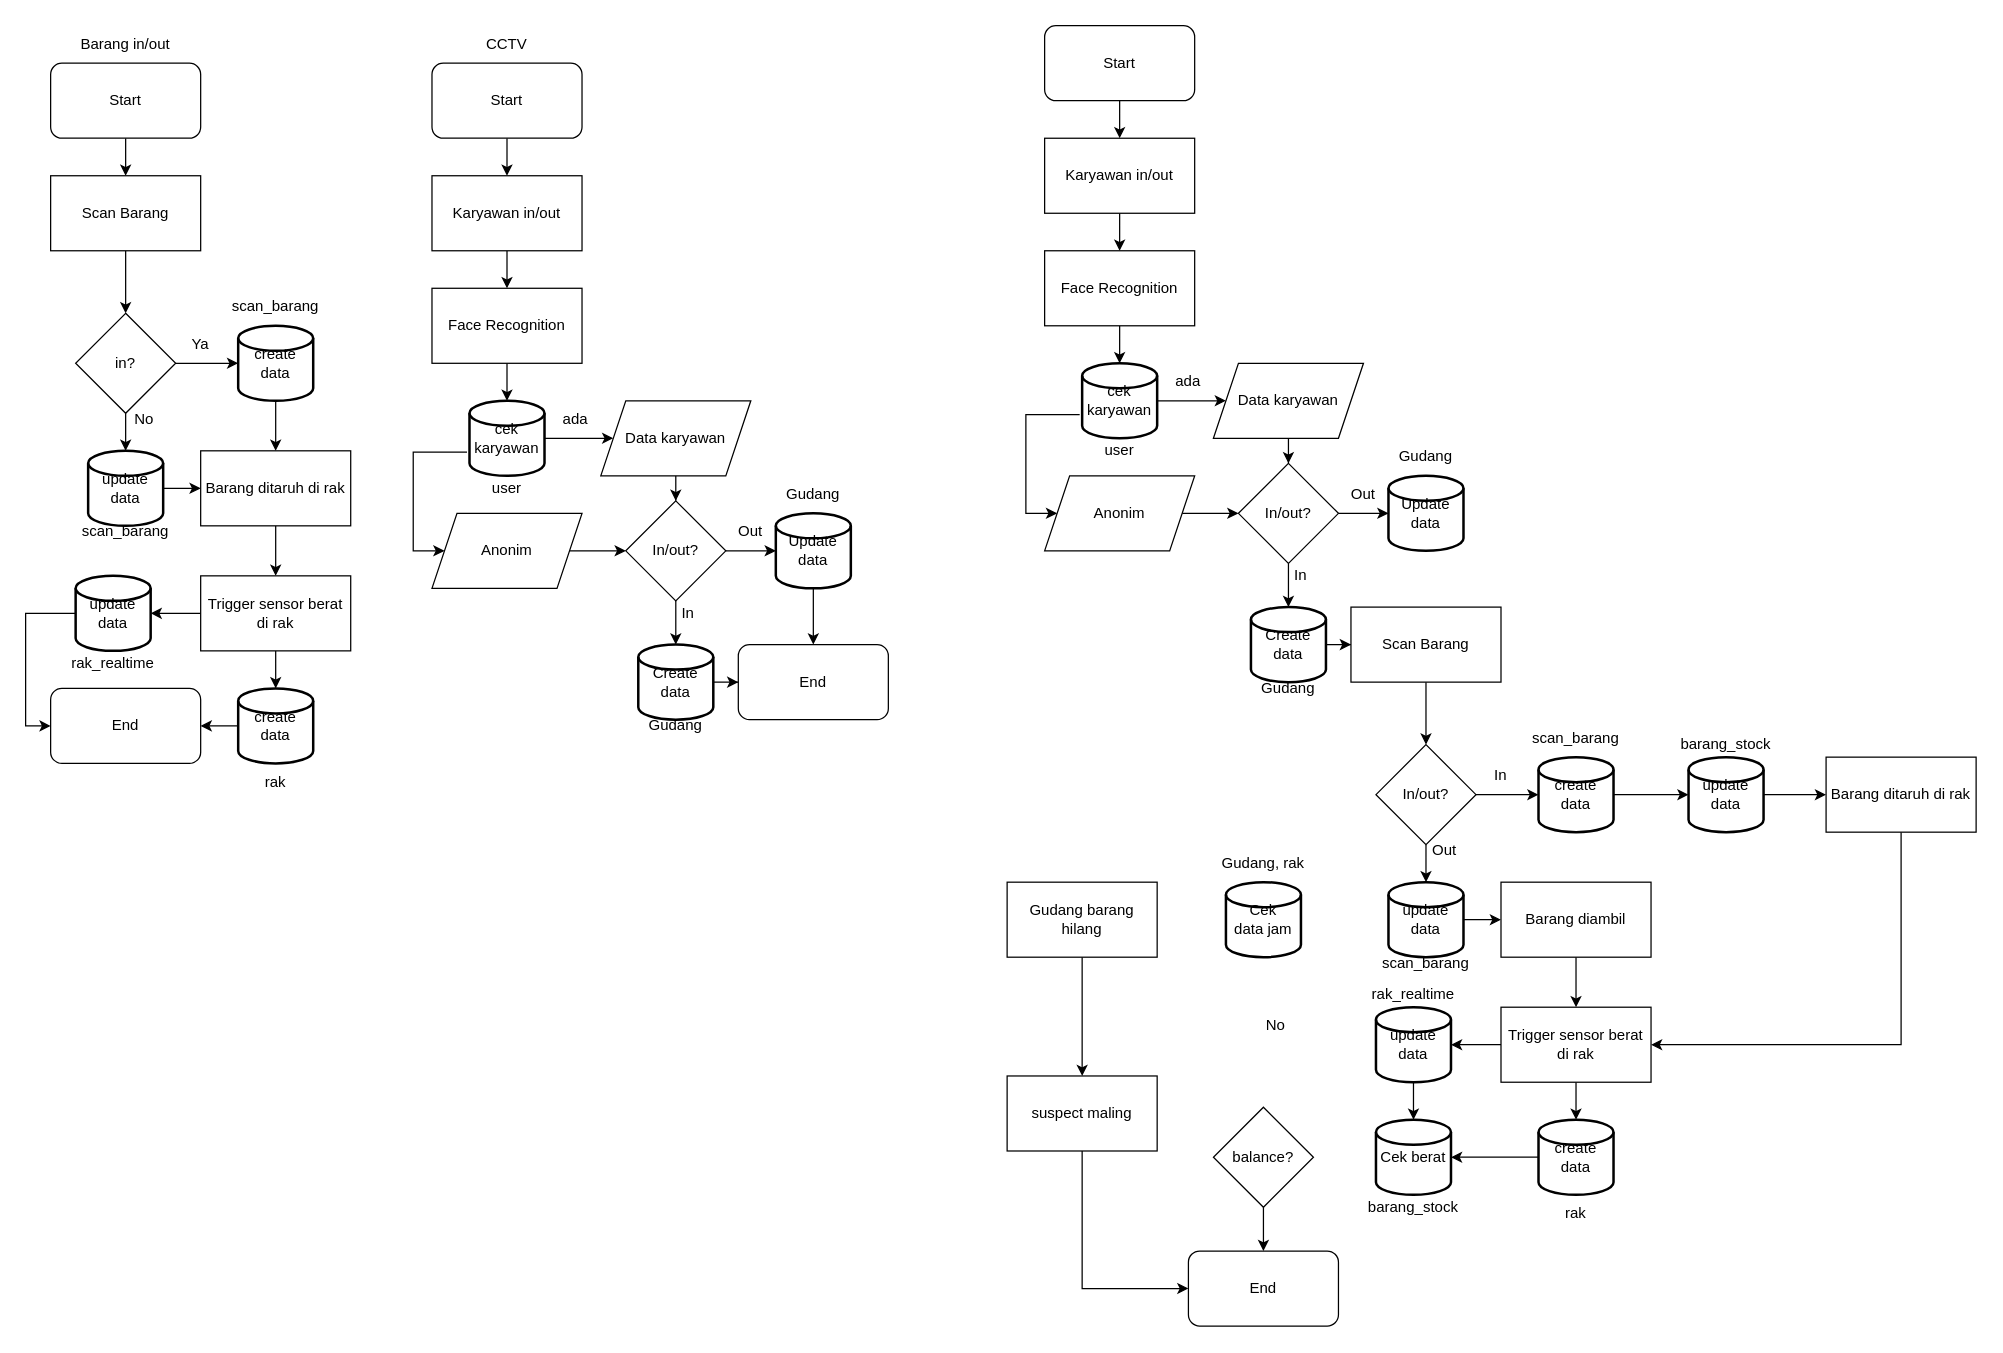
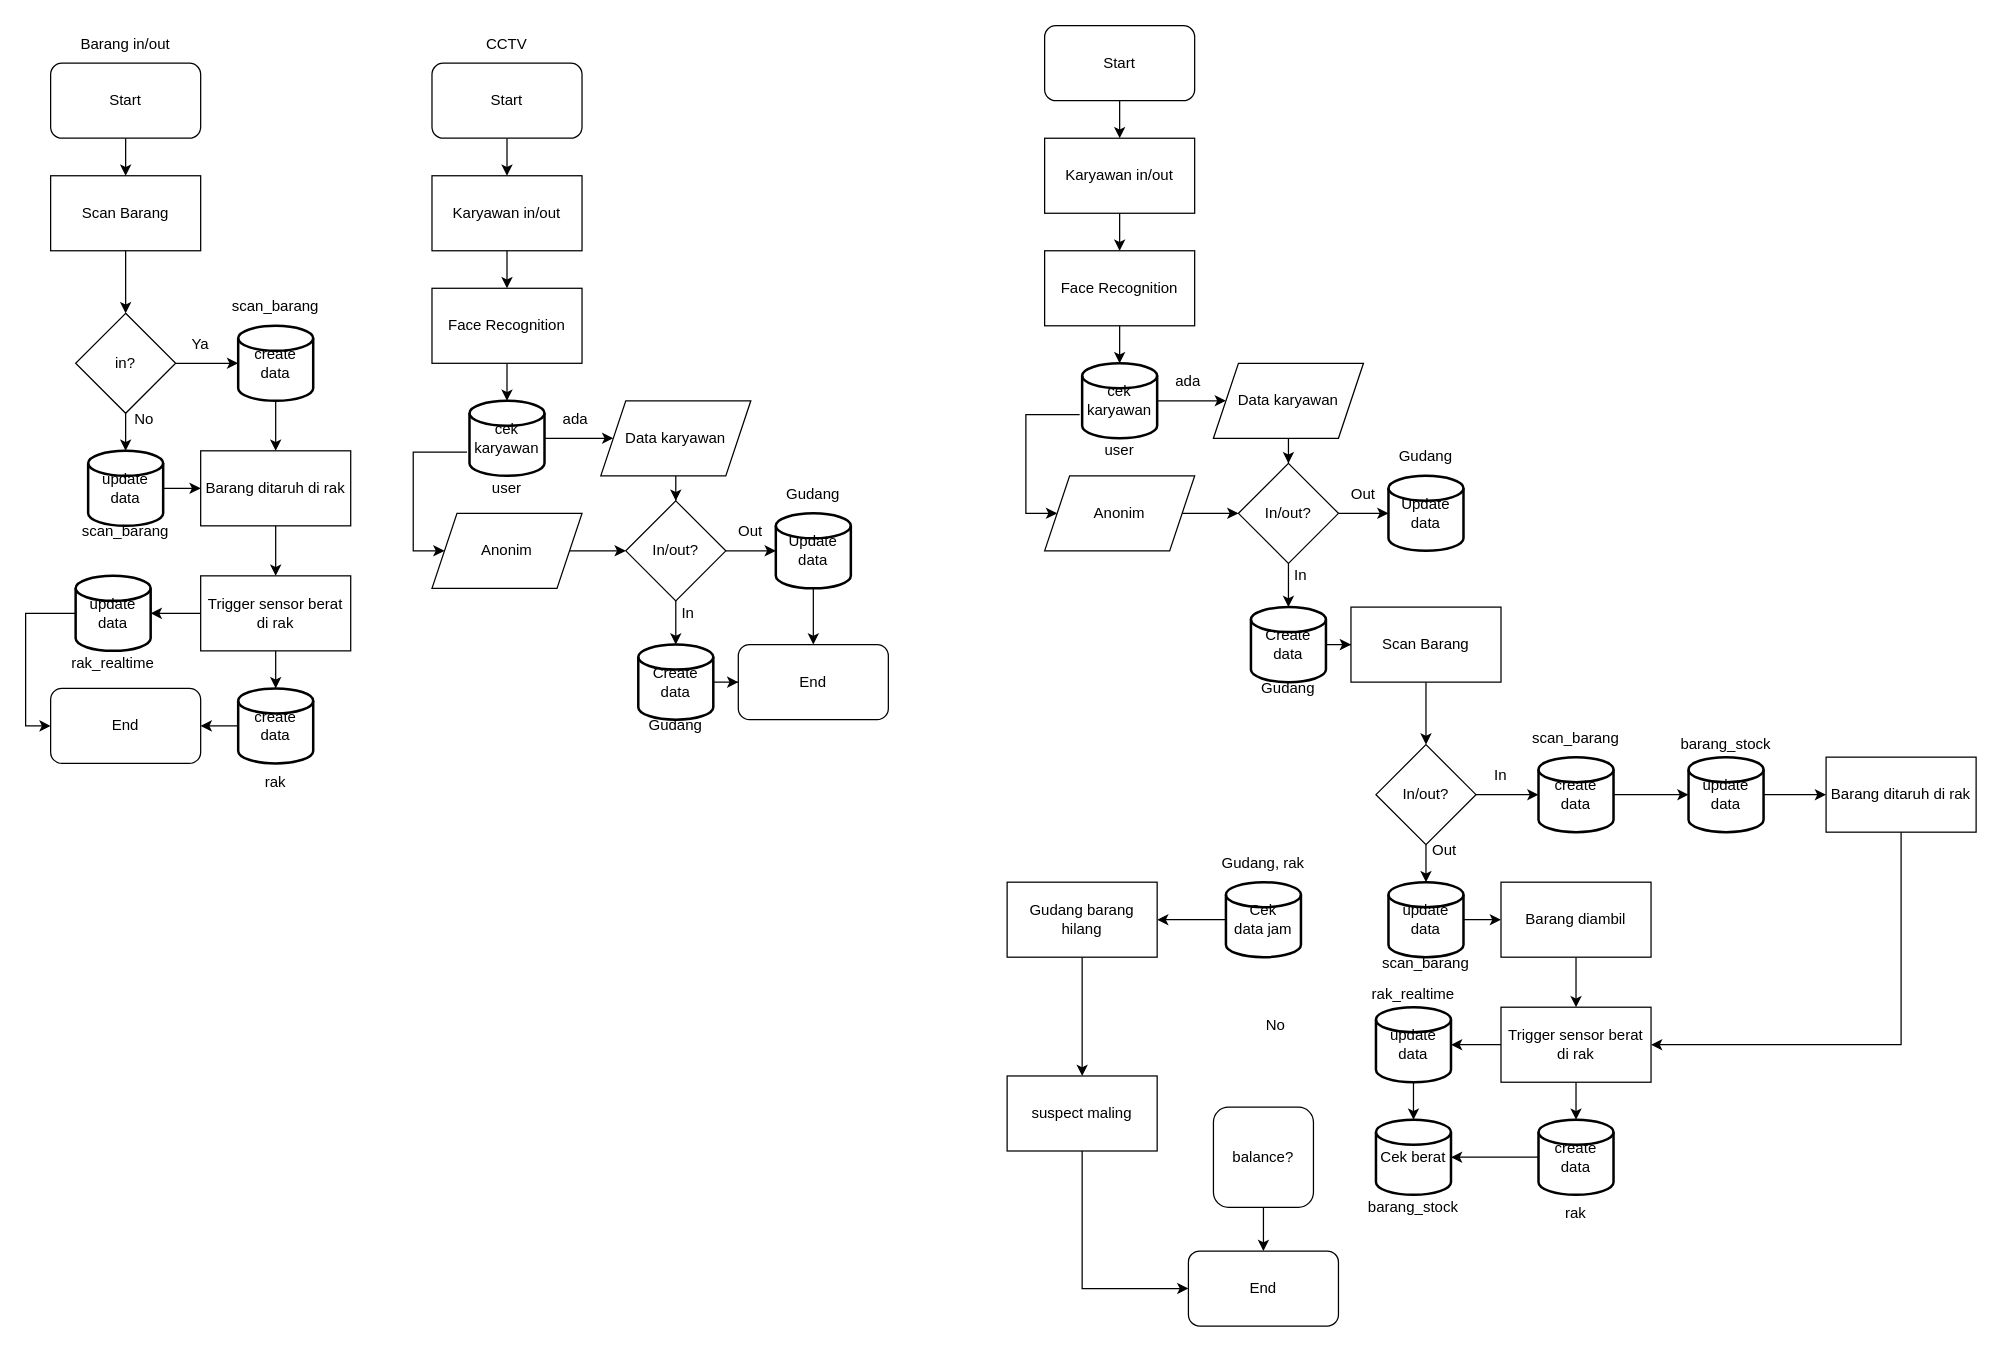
edge "Cek data jam" -> "Gudang barang hilang": added
node "balance?": shape diamond -> rounded rectangle
